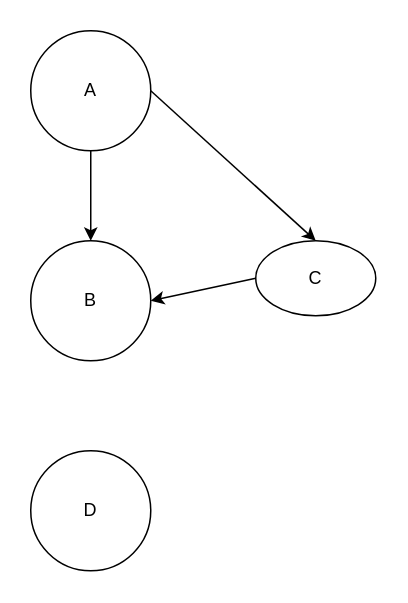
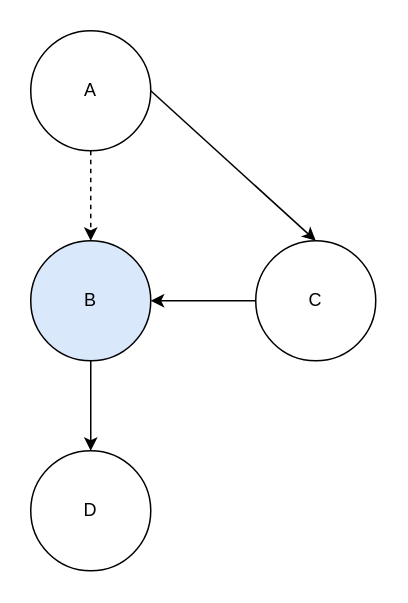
edge "A" -> "B": style solid -> dashed
node "C": size 120x75 -> 120x120
node "B": fillcolor #ffffff -> #dae8fc
edge "B" -> "D": added
